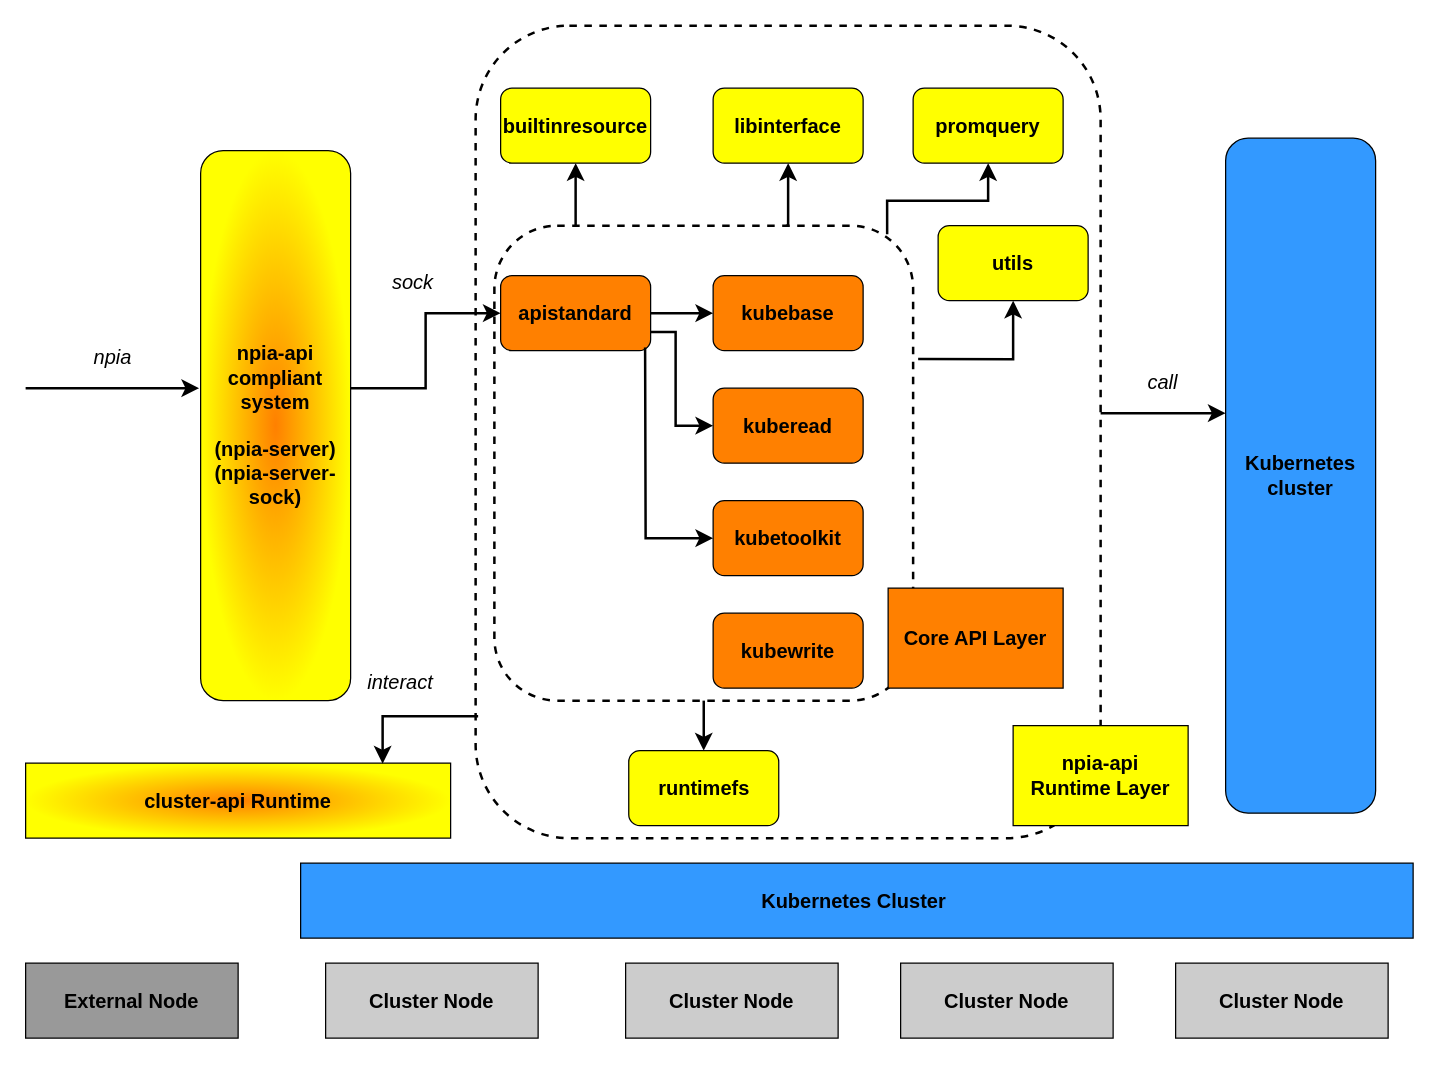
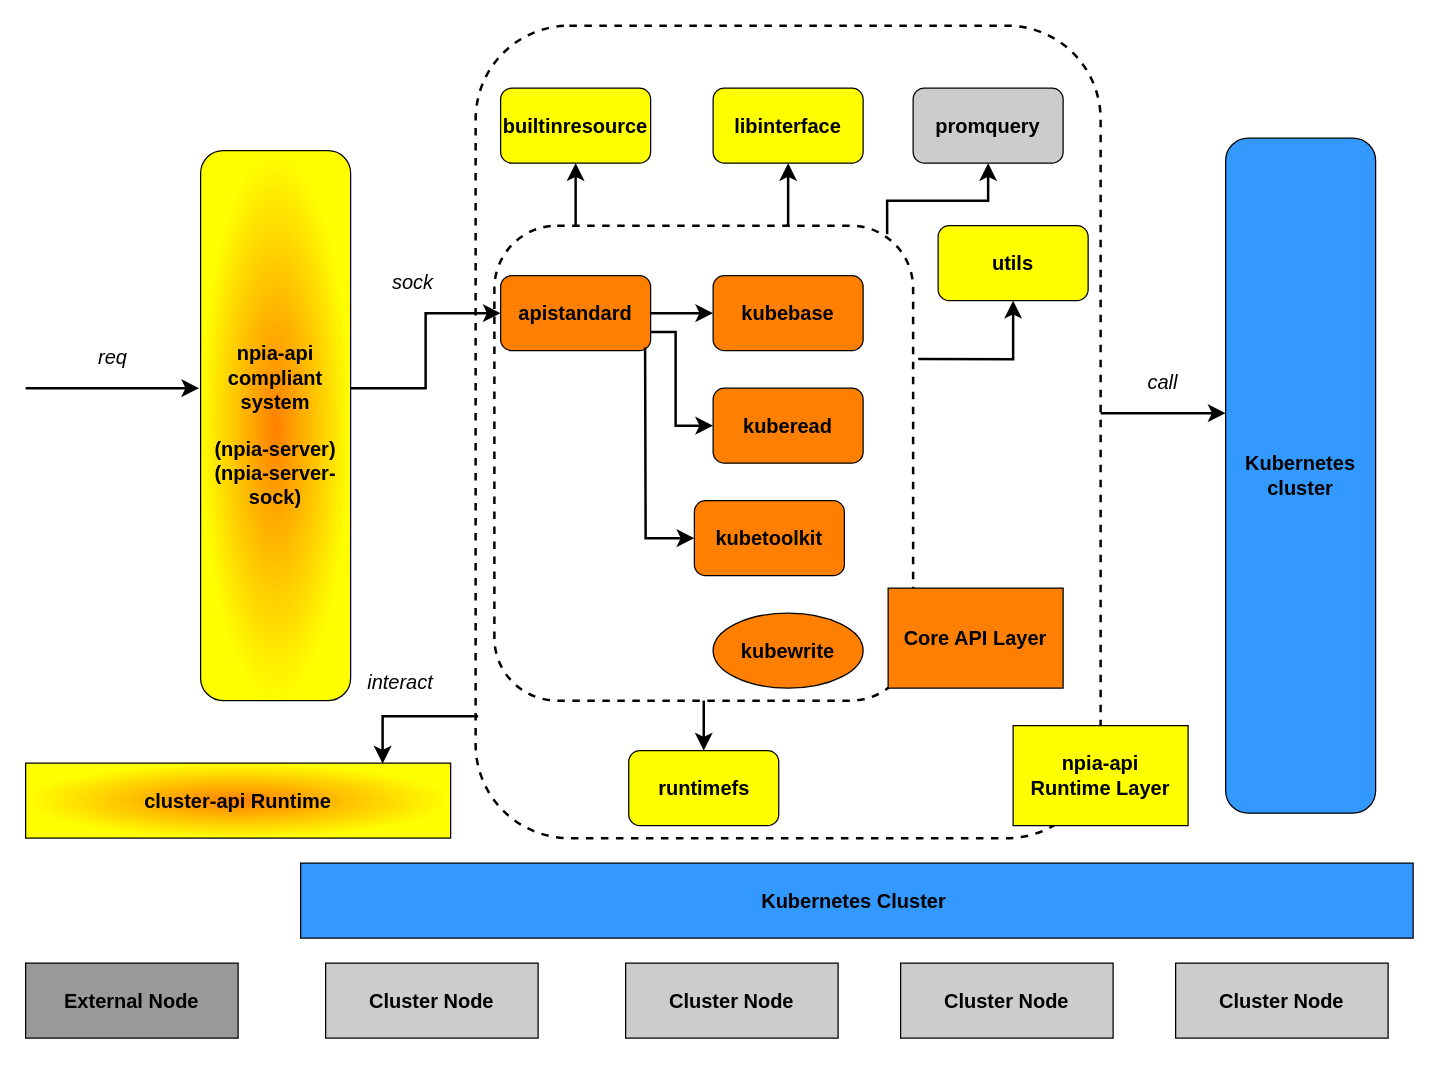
node "promquery": fillcolor #ffff00 -> #cccccc
node "npia": label "npia" -> "req"
node "kubetoolkit": moved (788, 538) -> (769, 538)
node "kubewrite": shape rounded rectangle -> ellipse
